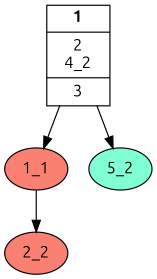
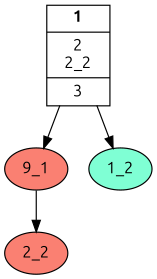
node "1": text "4_2" -> "2_2"
node "1_1": label "1_1" -> "9_1"
node "5_2": label "5_2" -> "1_2"
